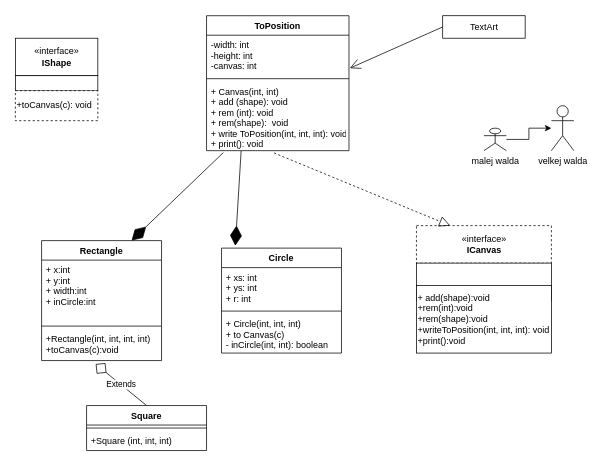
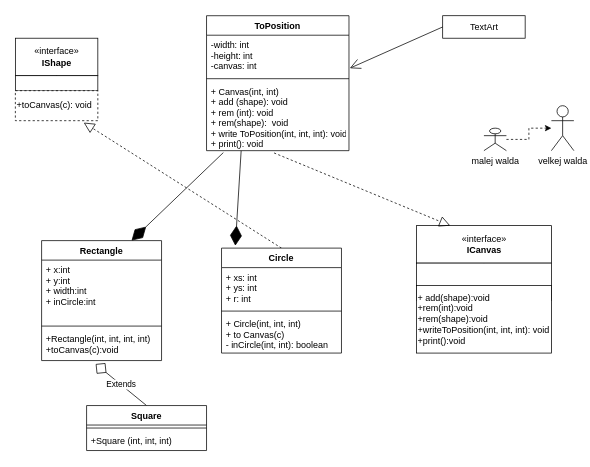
edge "malej walda" -> "velkej walda": style solid -> dashed
edge "Circle" -> "+toCanvas(c): void": added
node "«interface» ICanvas": style dashed -> solid
